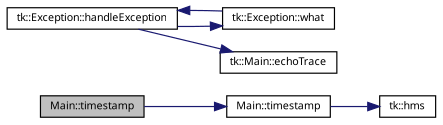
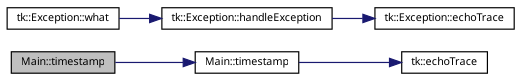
edge "tk::Exception::handleException" -> "tk::Exception::what": removed
node "tk::Main::echoTrace": label "tk::Main::echoTrace" -> "tk::Exception::echoTrace"
node "tk::hms": label "tk::hms" -> "tk::echoTrace"
